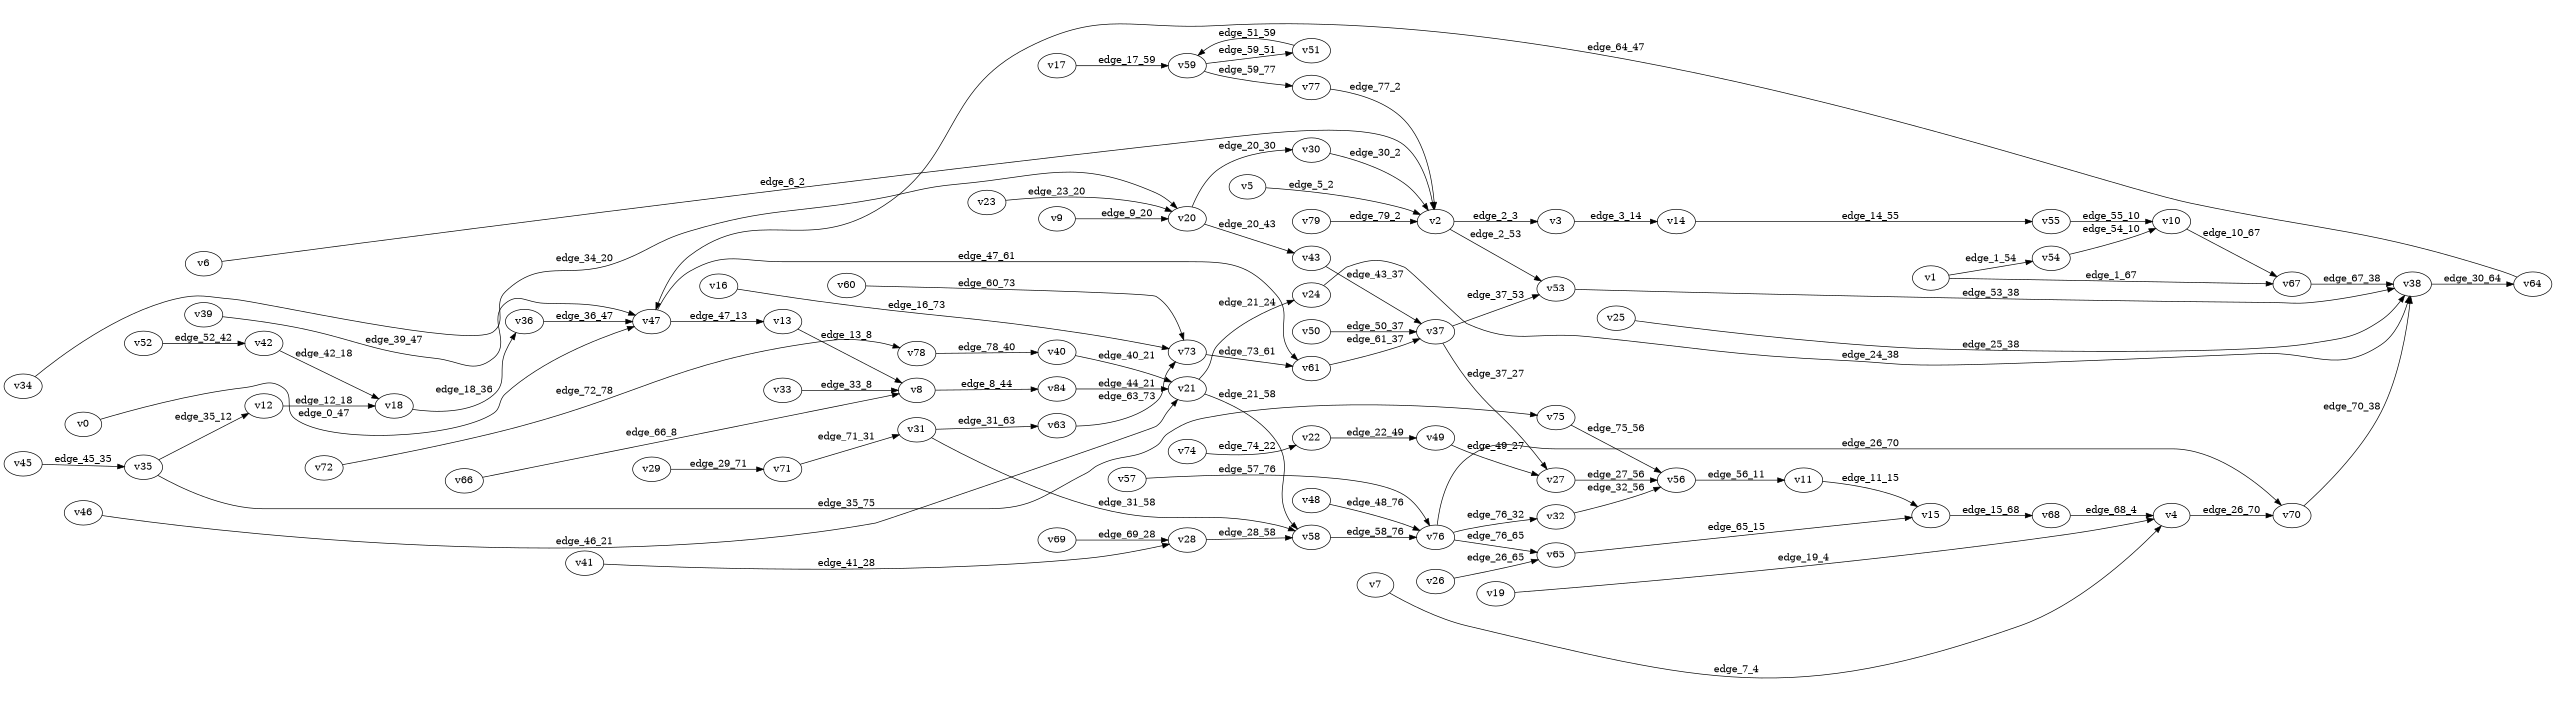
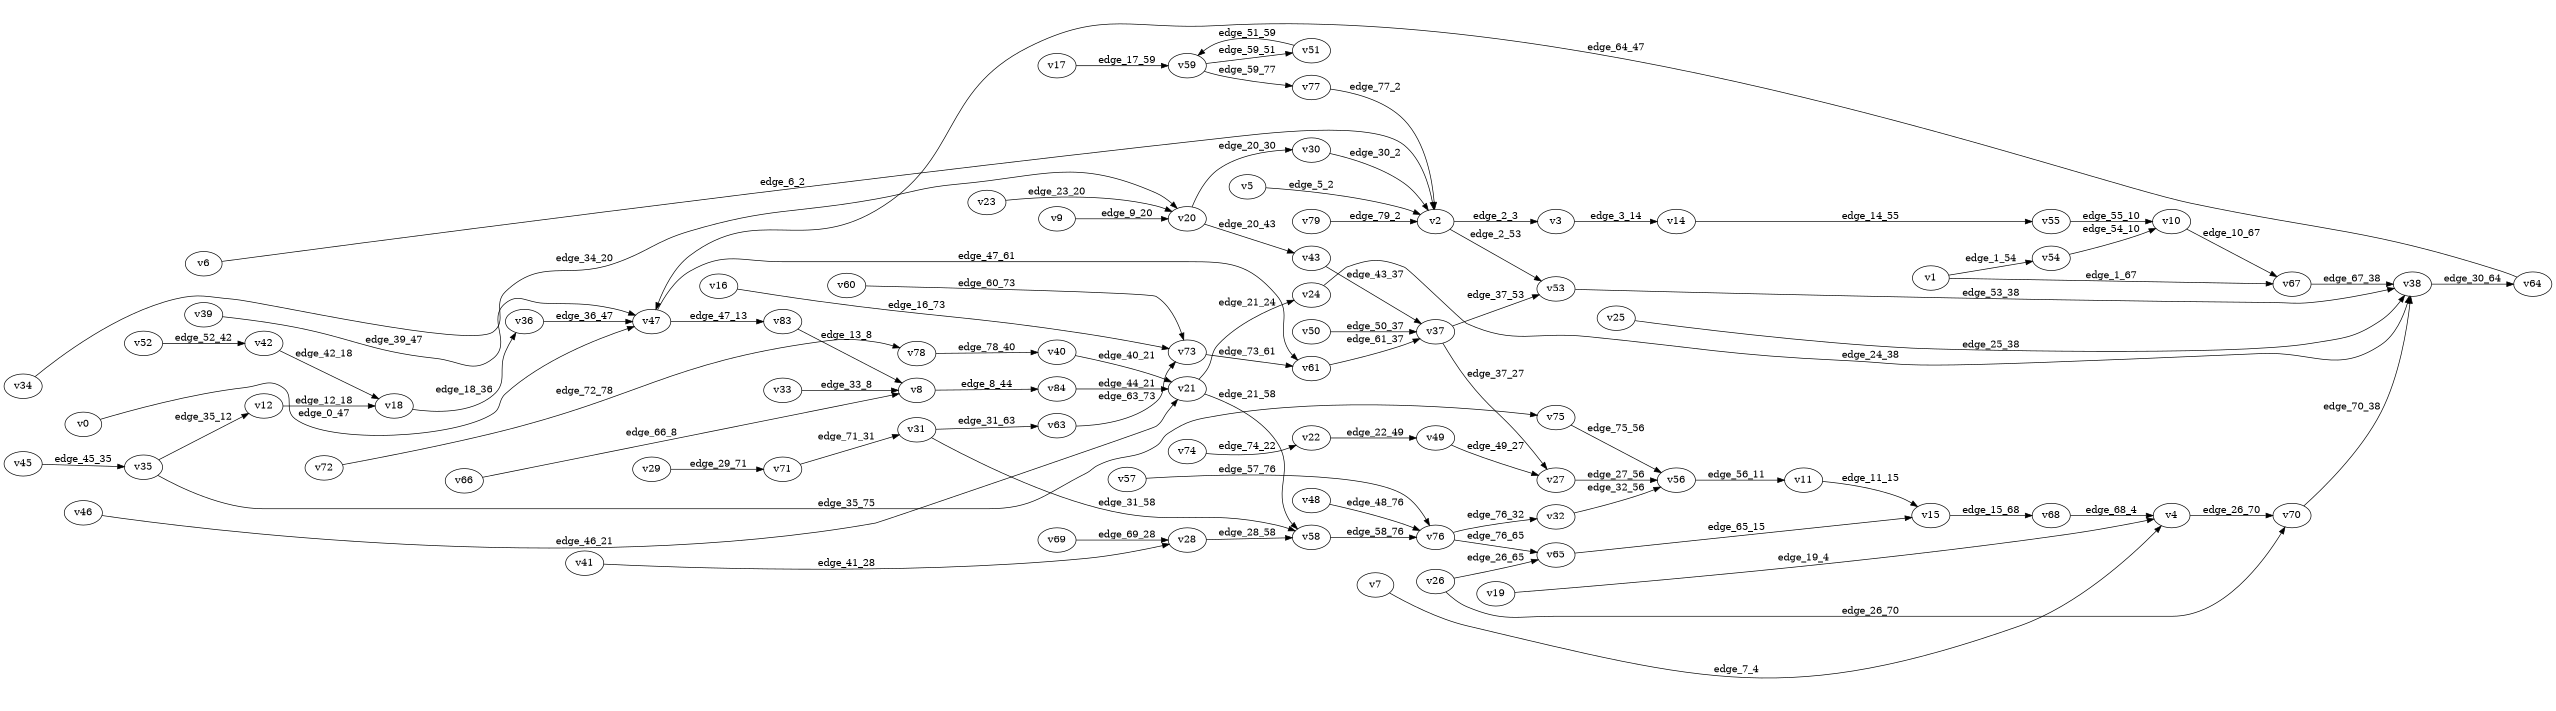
node "v13": label "v13" -> "v83"
edge "v76" -> "v70": now "v26" -> "v70"
